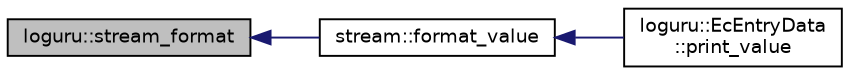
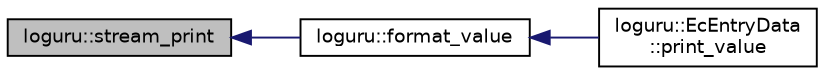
node "loguru::stream_format": label "loguru::stream_format" -> "loguru::stream_print"
node "stream::format_value": label "stream::format_value" -> "loguru::format_value"
